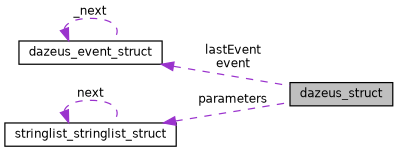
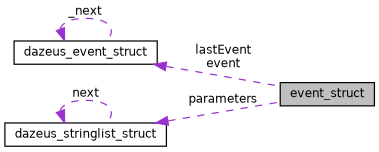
node "dazeus_struct": label "dazeus_struct" -> "event_struct"
node "stringlist_stringlist_struct": label "stringlist_stringlist_struct" -> "dazeus_stringlist_struct"
